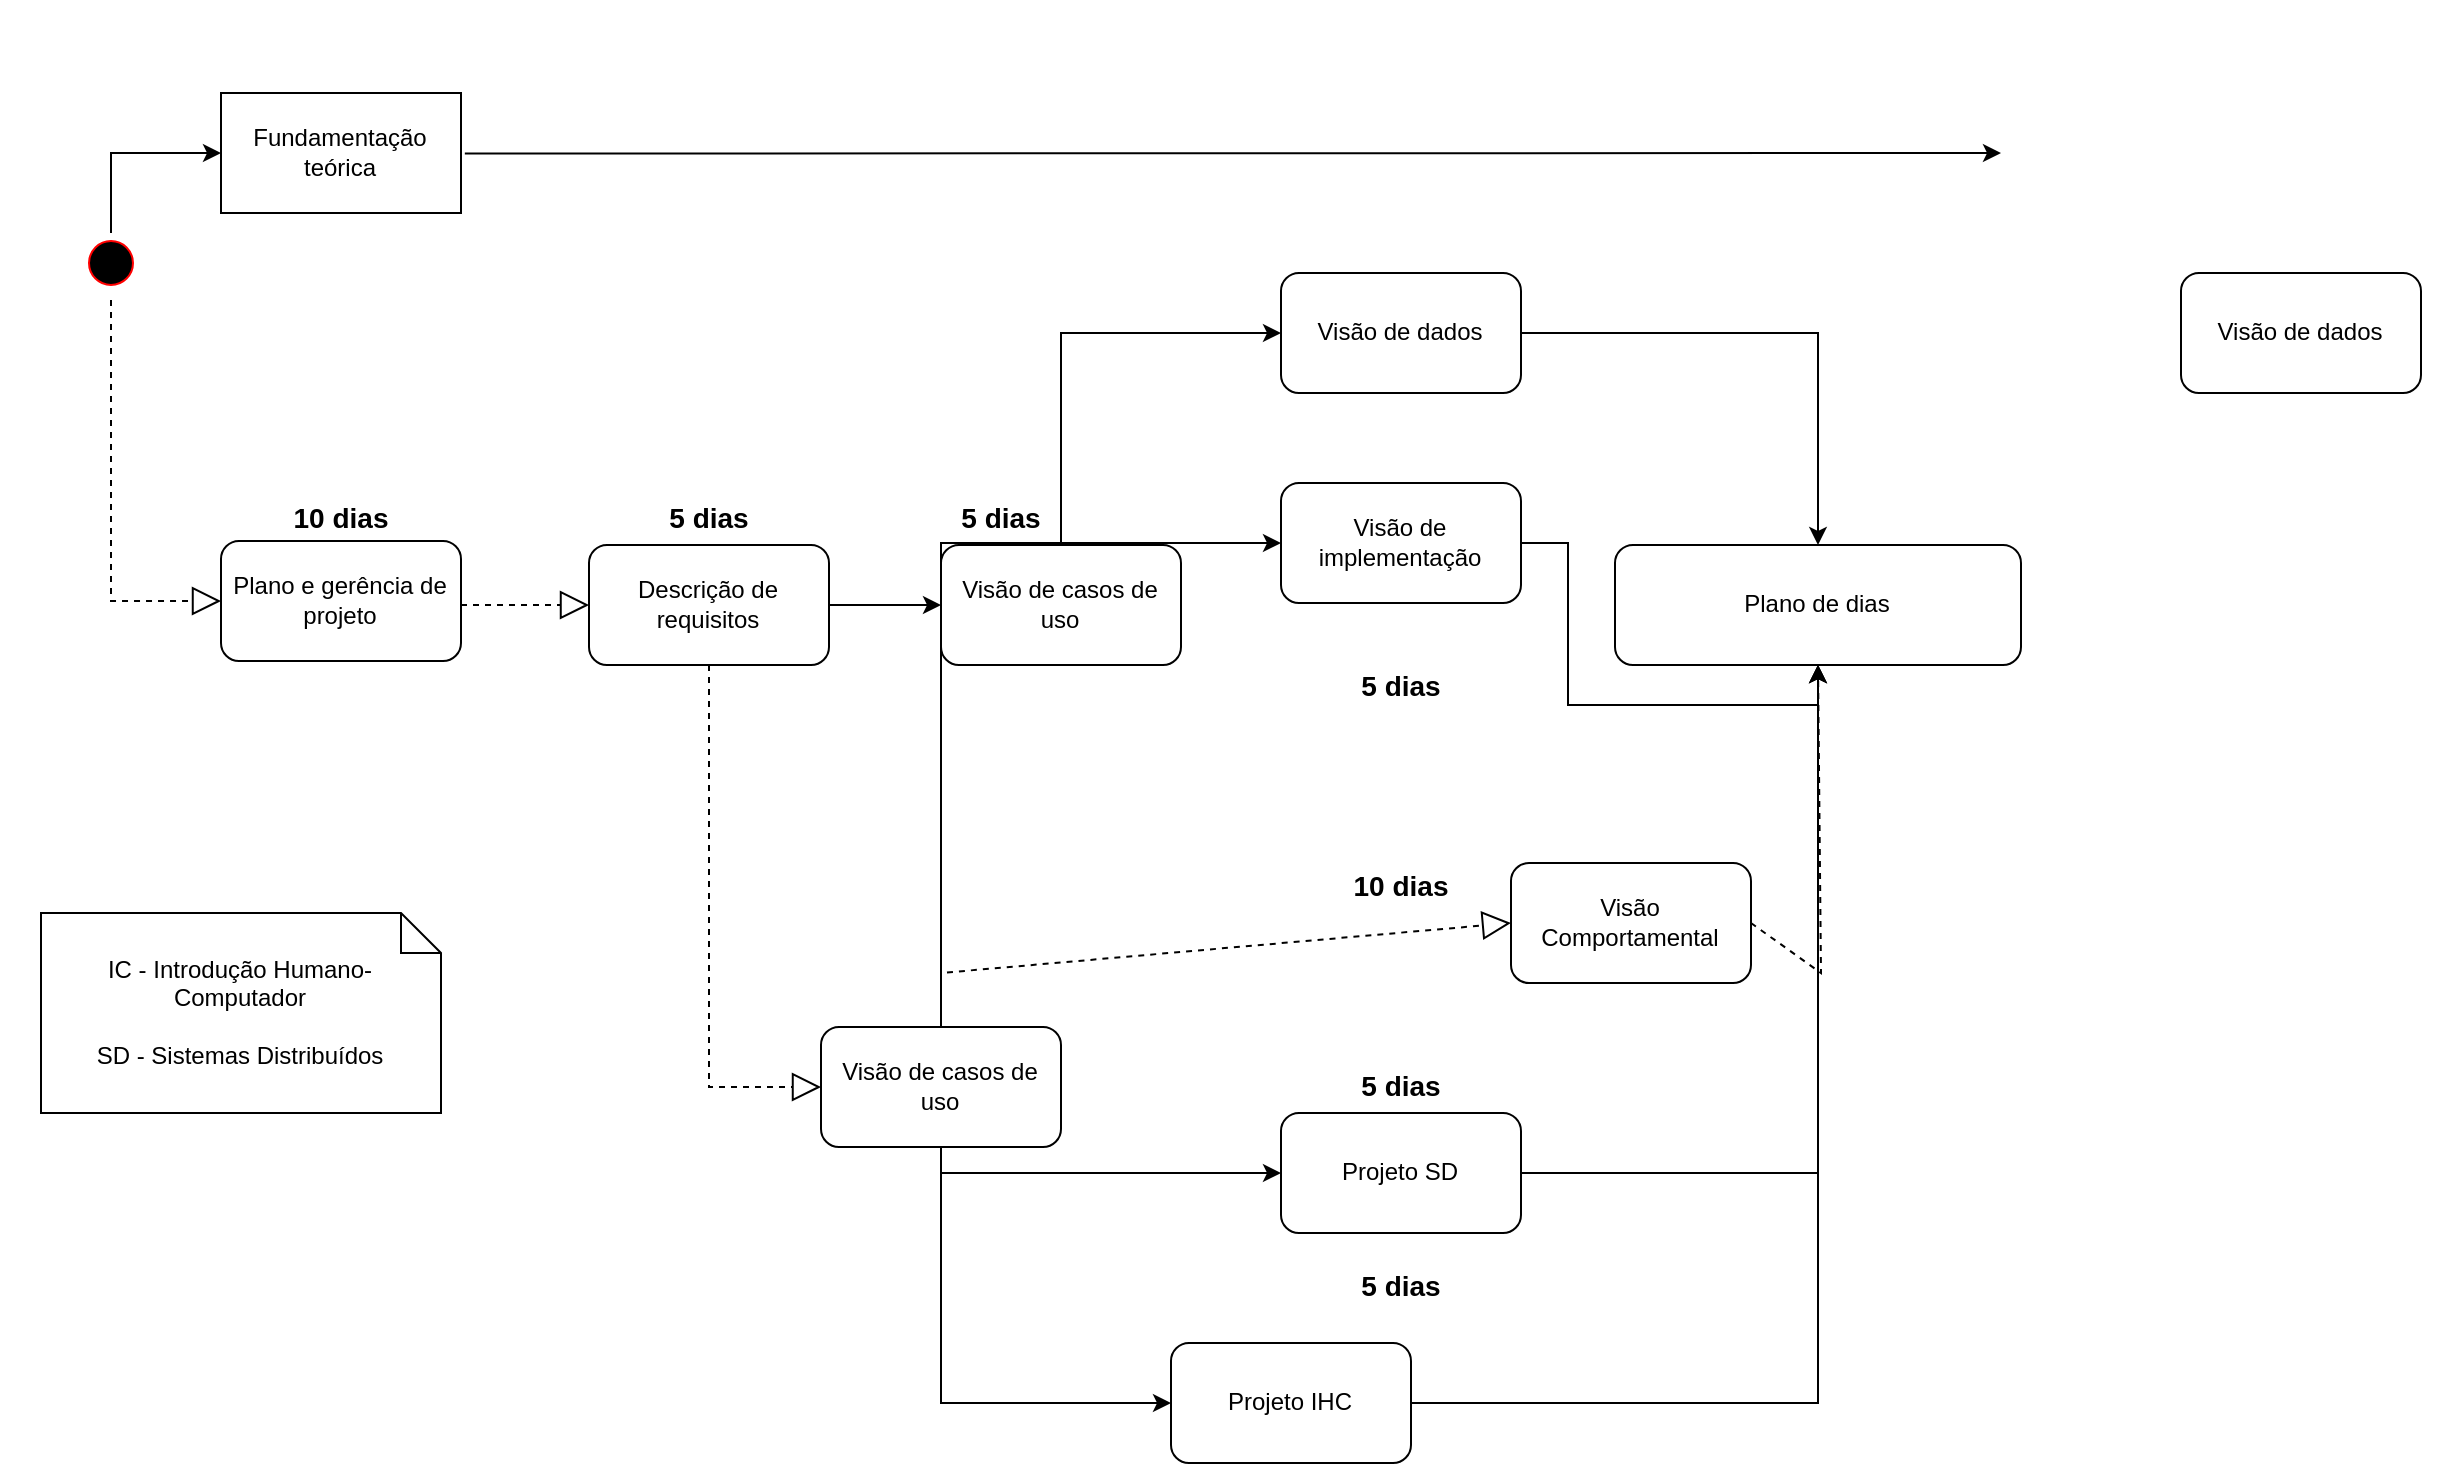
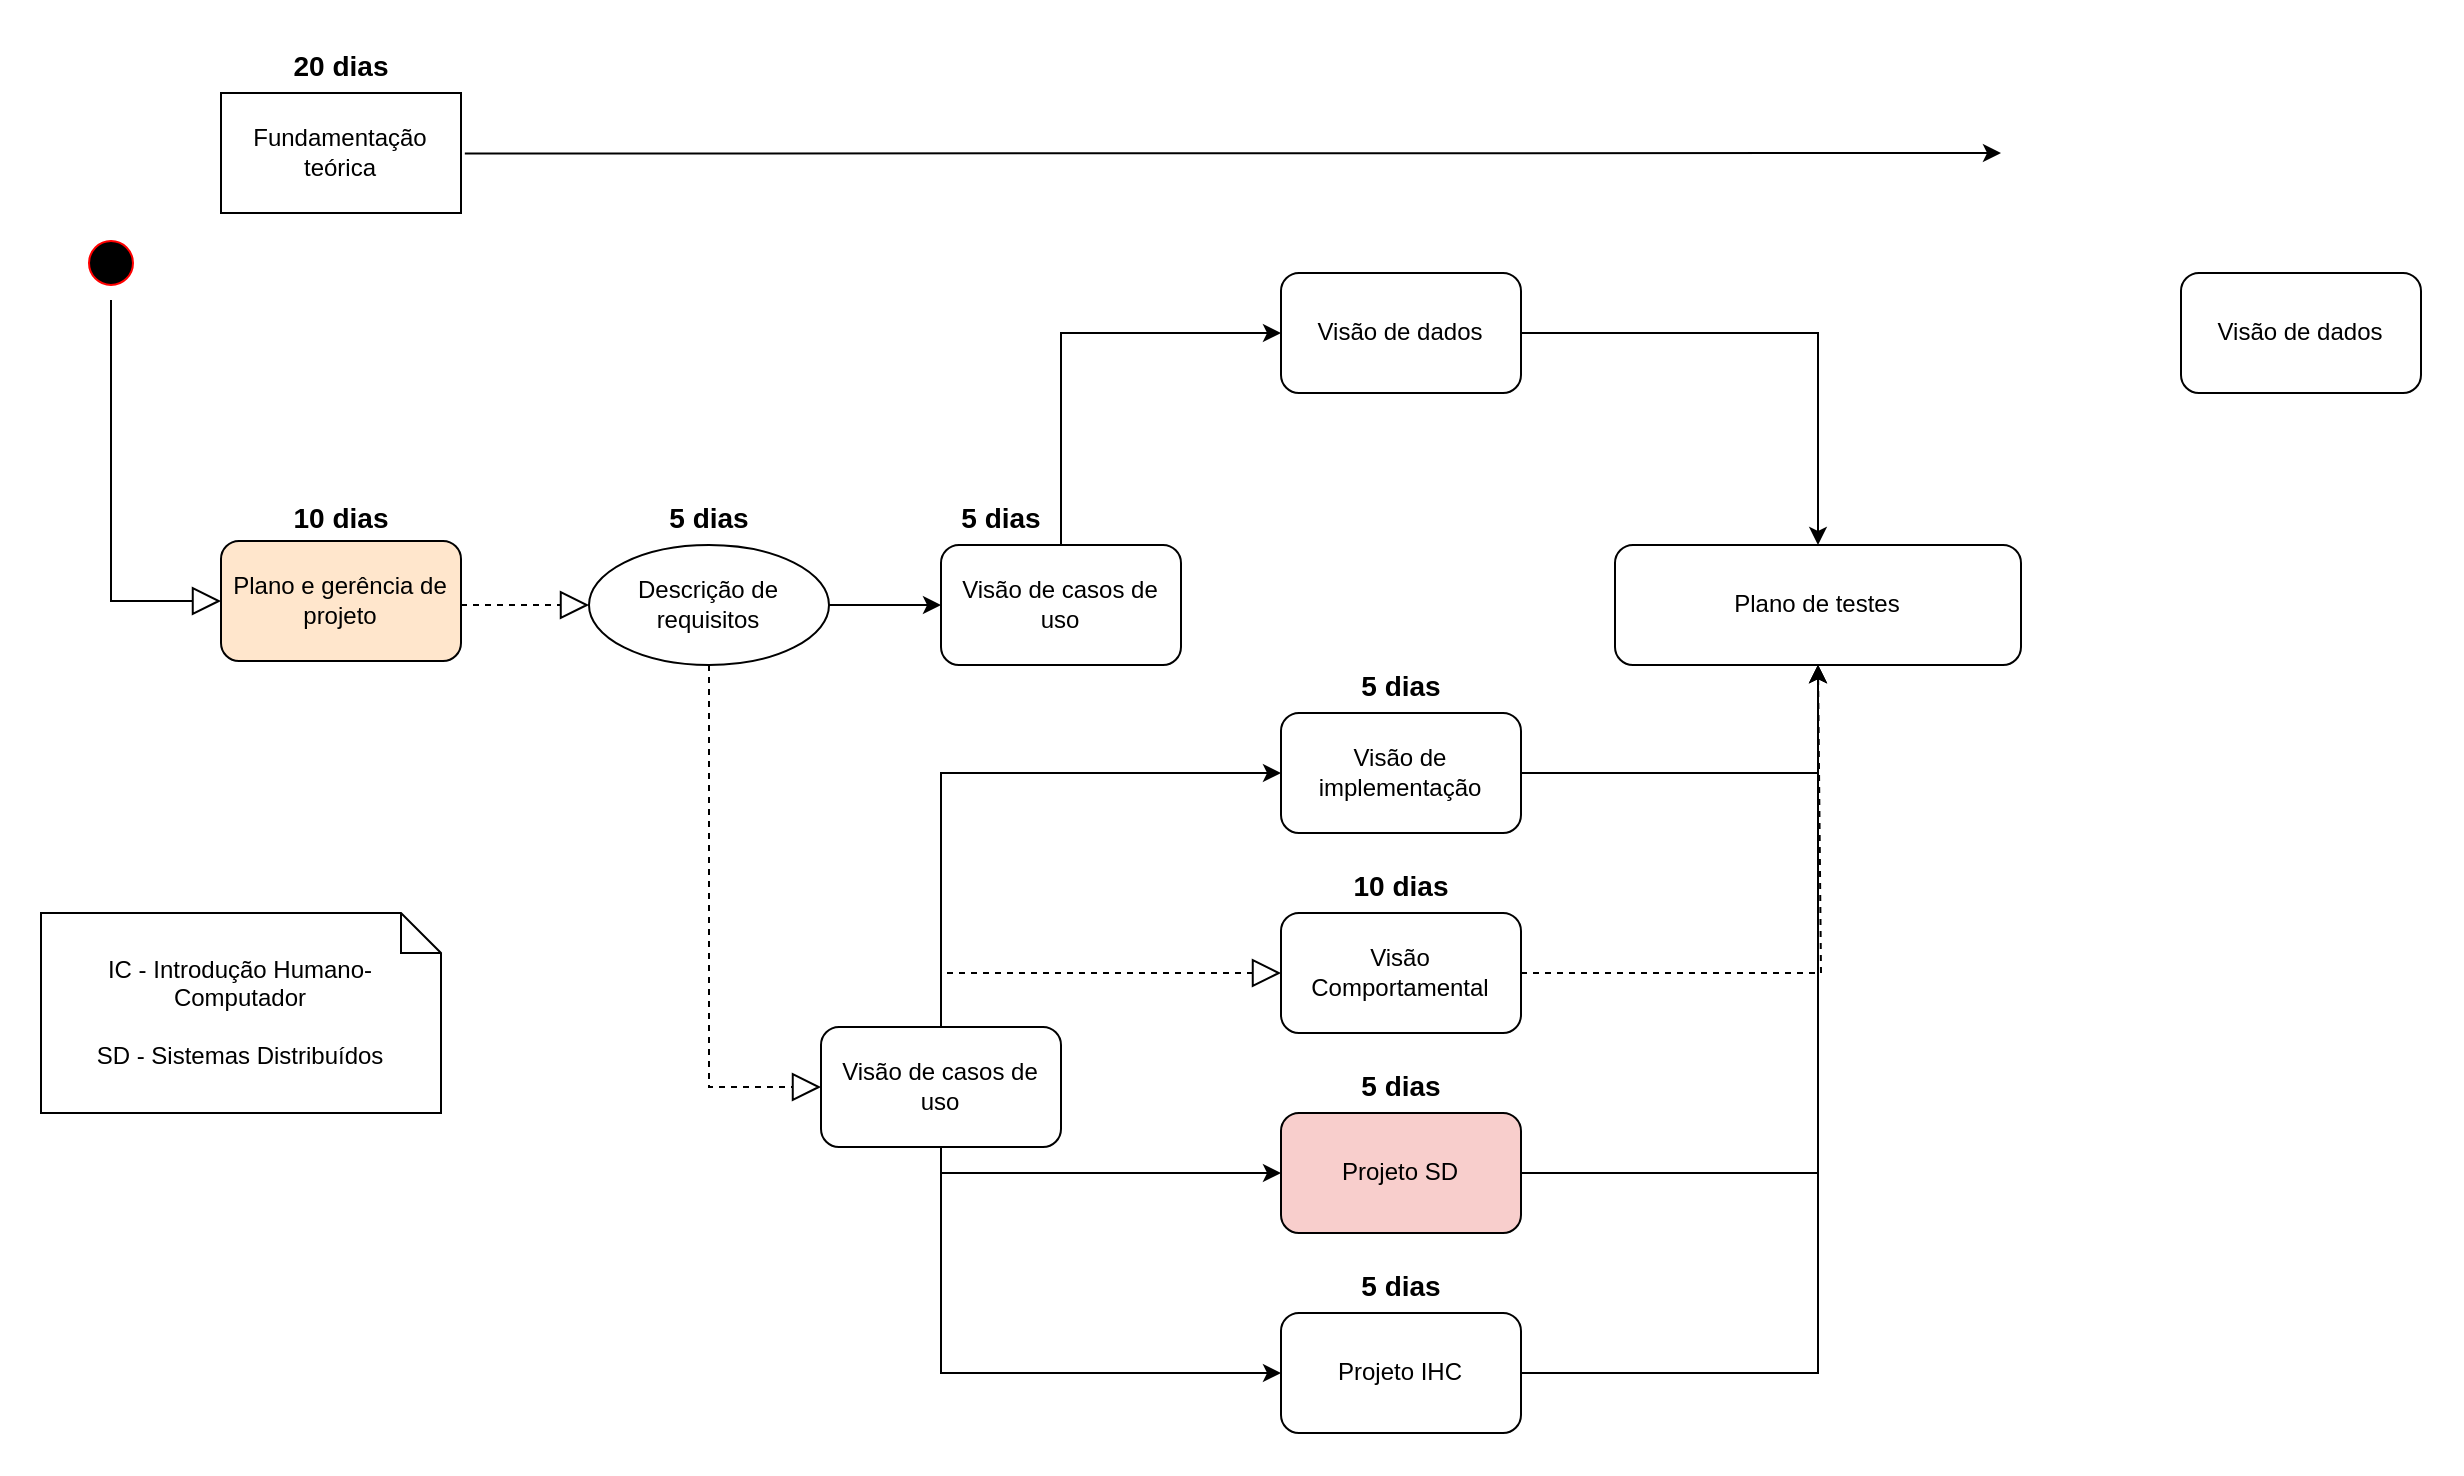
node "20 dias": added
edge "In" -> "Fundamentação teórica": removed
edge "In" -> "Plano e gerência de projeto": style dashed -> solid
node "Visão de implementação": moved (1401, 543) -> (1401, 773)
node "Plano e gerência de projeto": fillcolor #ffffff -> #ffe6cc
node "Descrição de requisitos": shape rounded rectangle -> ellipse
node "Plano de dias": label "Plano de dias" -> "Plano de testes"
node "Visão Comportamental": moved (1631, 923) -> (1401, 973)
node "Projeto SD": fillcolor #ffffff -> #f8cecc
node "Projeto IHC": moved (1291, 1403) -> (1401, 1373)
